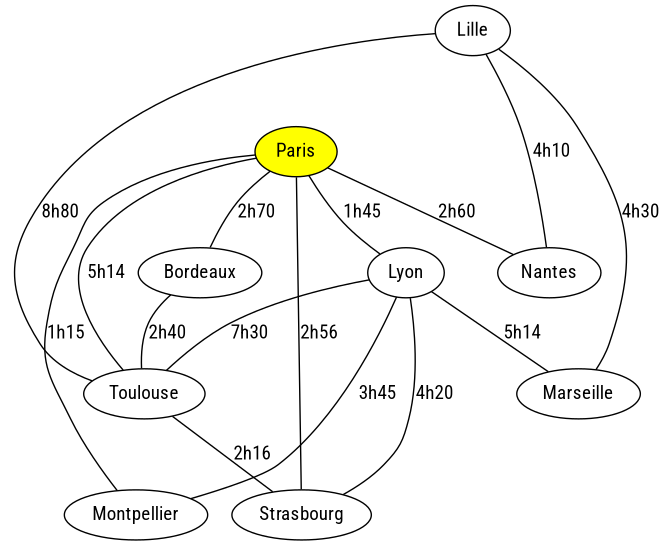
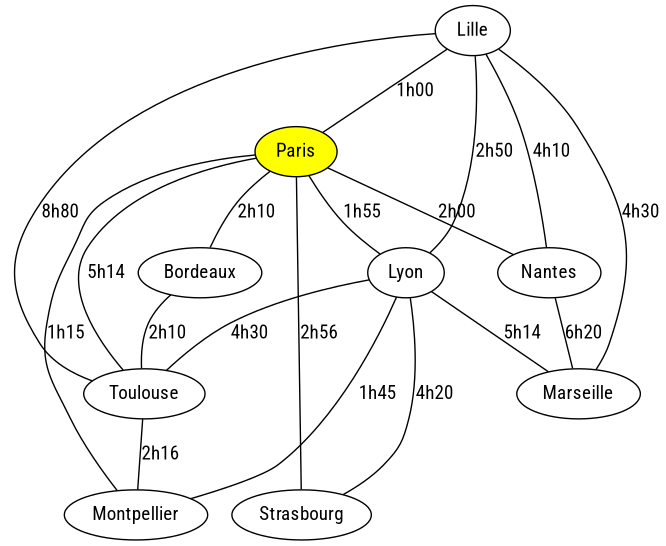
edge "Lille" -- "Paris": added, label "1h00"
edge "Lille" -- "Lyon": added, label "2h50"
edge "Paris" -- "Bordeaux": label "2h70" -> "2h10"
edge "Paris" -- "Lyon": label "1h45" -> "1h55"
edge "Paris" -- "Nantes": label "2h60" -> "2h00"
edge "Bordeaux" -- "Toulouse": label "2h40" -> "2h10"
edge "Lyon" -- "Toulouse": label "7h30" -> "4h30"
edge "Nantes" -- "Marseille": added, label "6h20"
edge "Lyon" -- "Montpellier": label "3h45" -> "1h45"
edge "Toulouse" -- "Strasbourg": now "Toulouse" -- "Montpellier"
